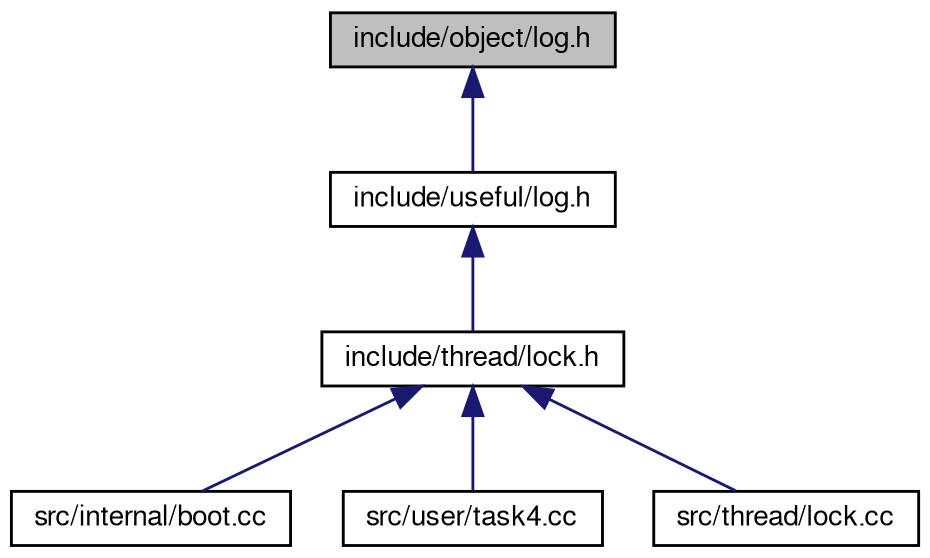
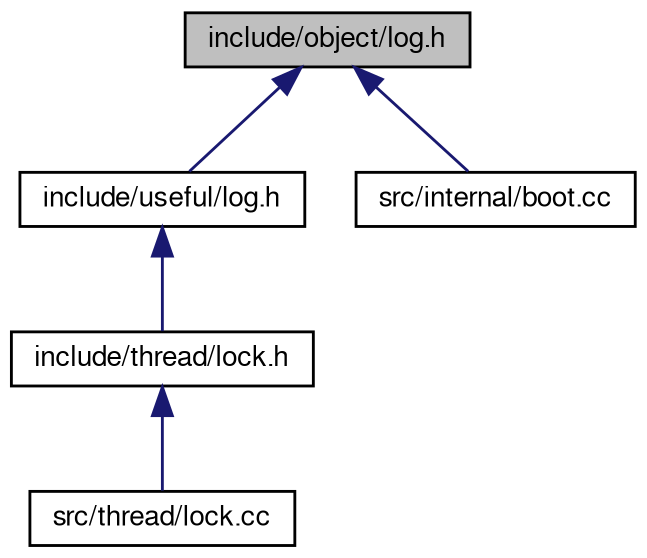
edge "src/internal/boot.cc" -> "include/thread/lock.h": now "src/internal/boot.cc" -> "include/object/log.h"
node "src/user/task4.cc": removed
